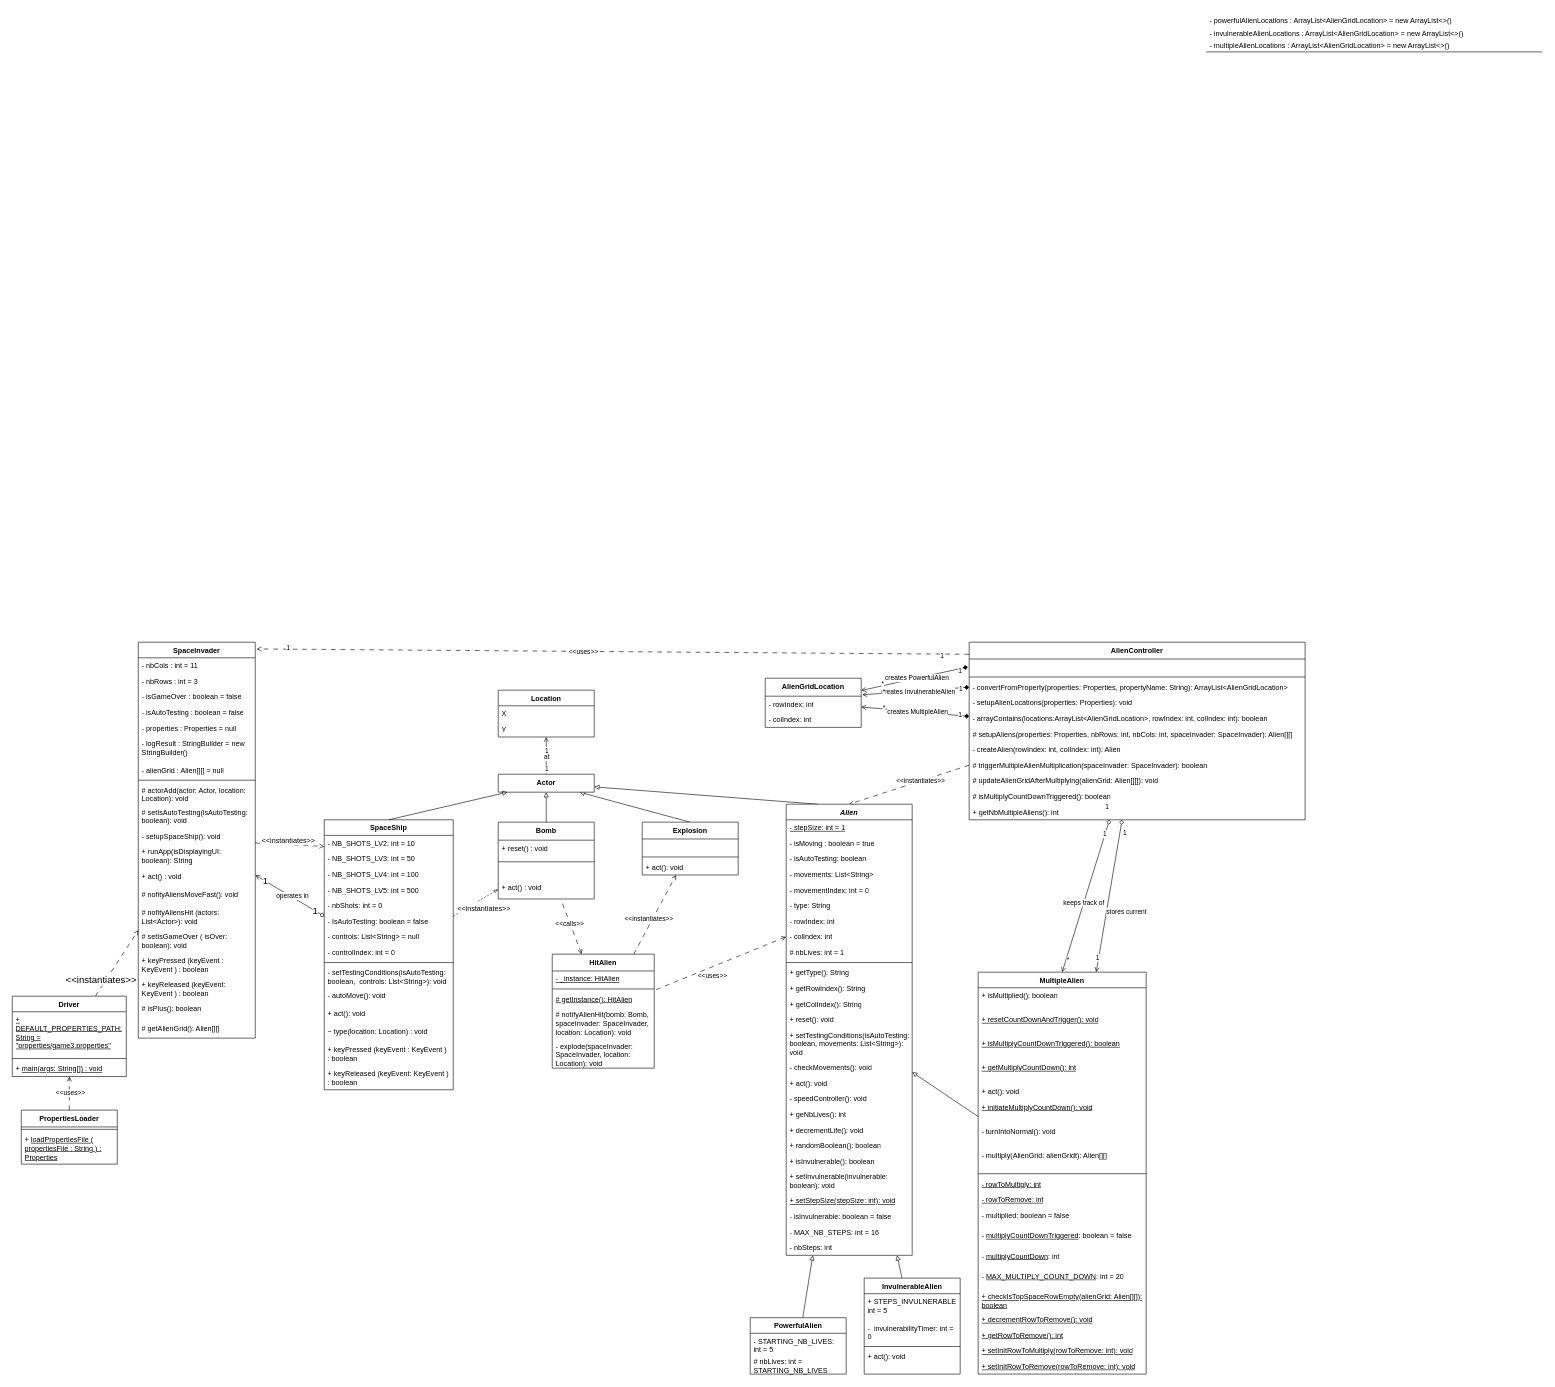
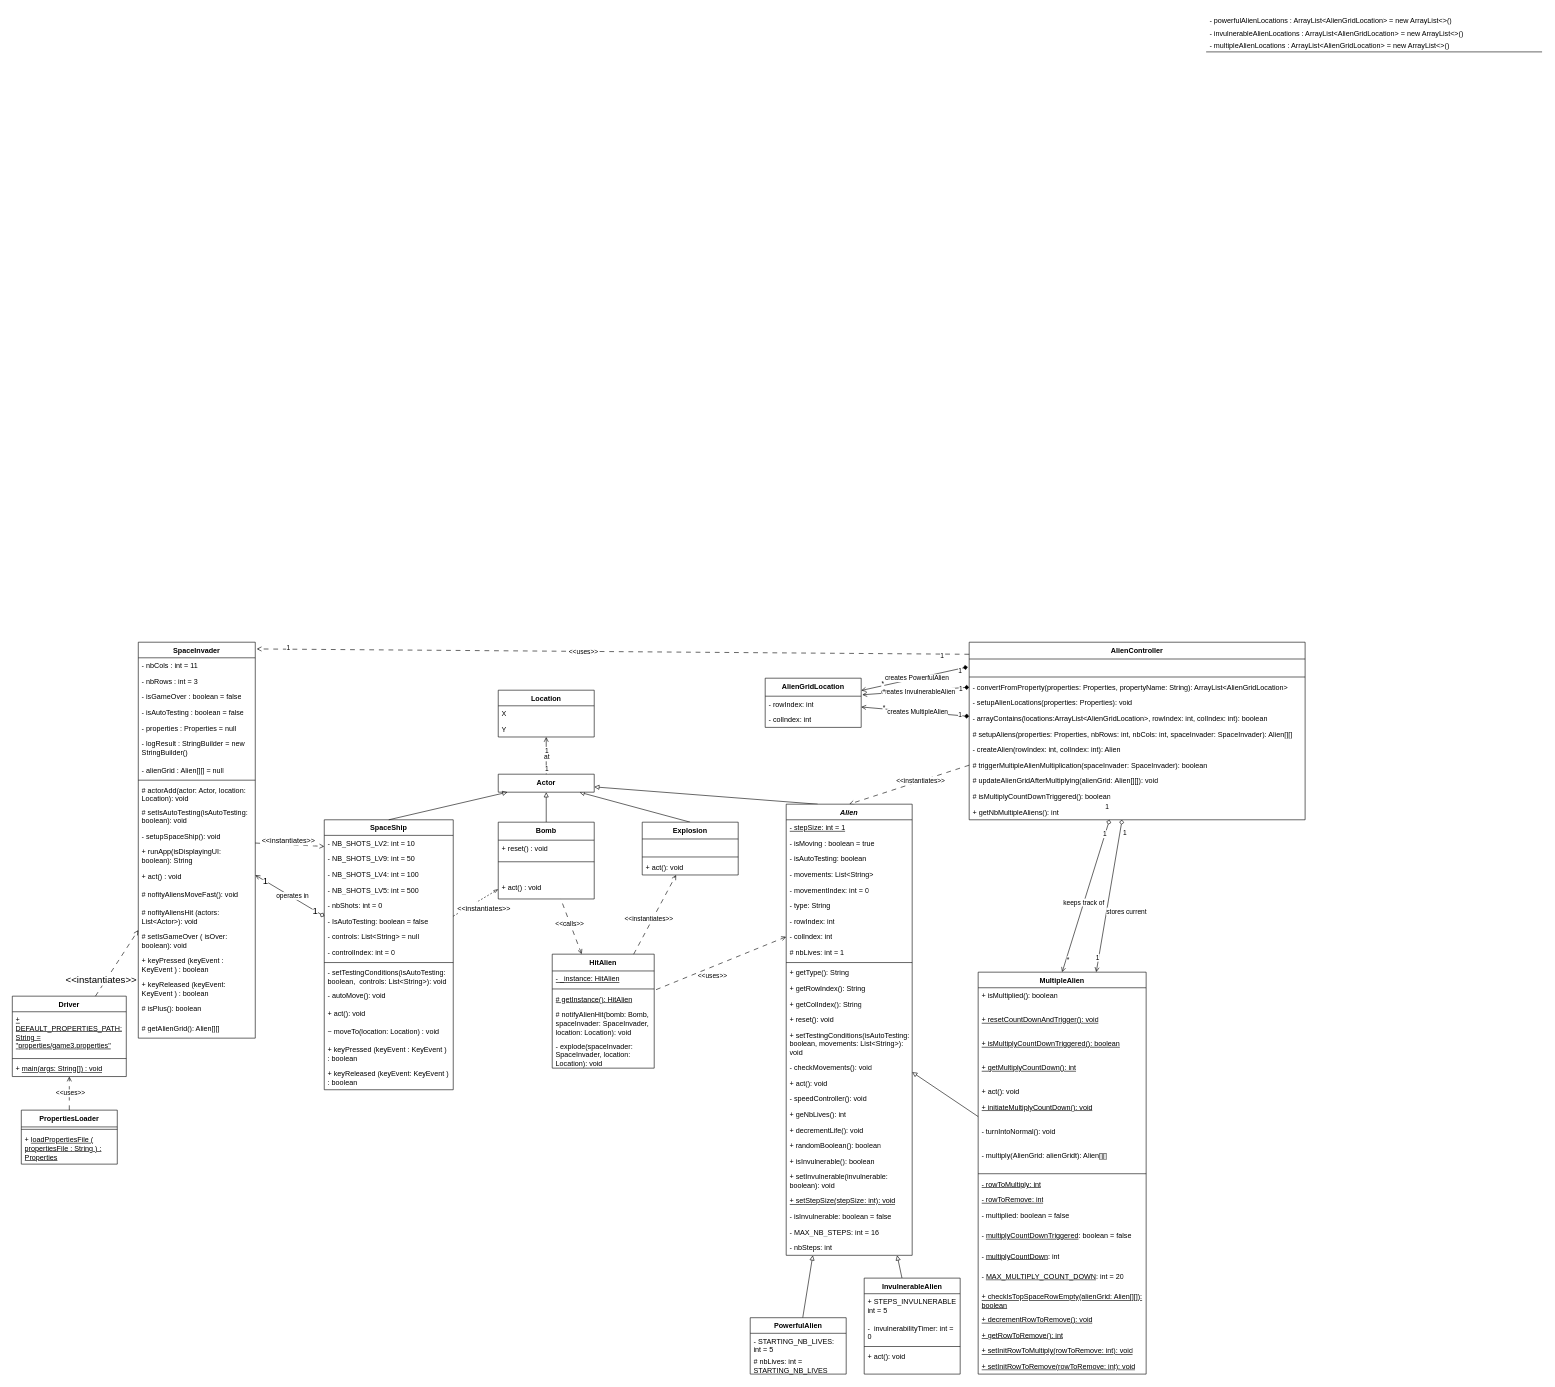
node "- NB_SHOTS_LV3: int = 50": label "- NB_SHOTS_LV3: int = 50" -> "- NB_SHOTS_LV9: int = 50"
node "~ type(location: Location) : void": label "~ type(location: Location) : void" -> "~ moveTo(location: Location) : void"
